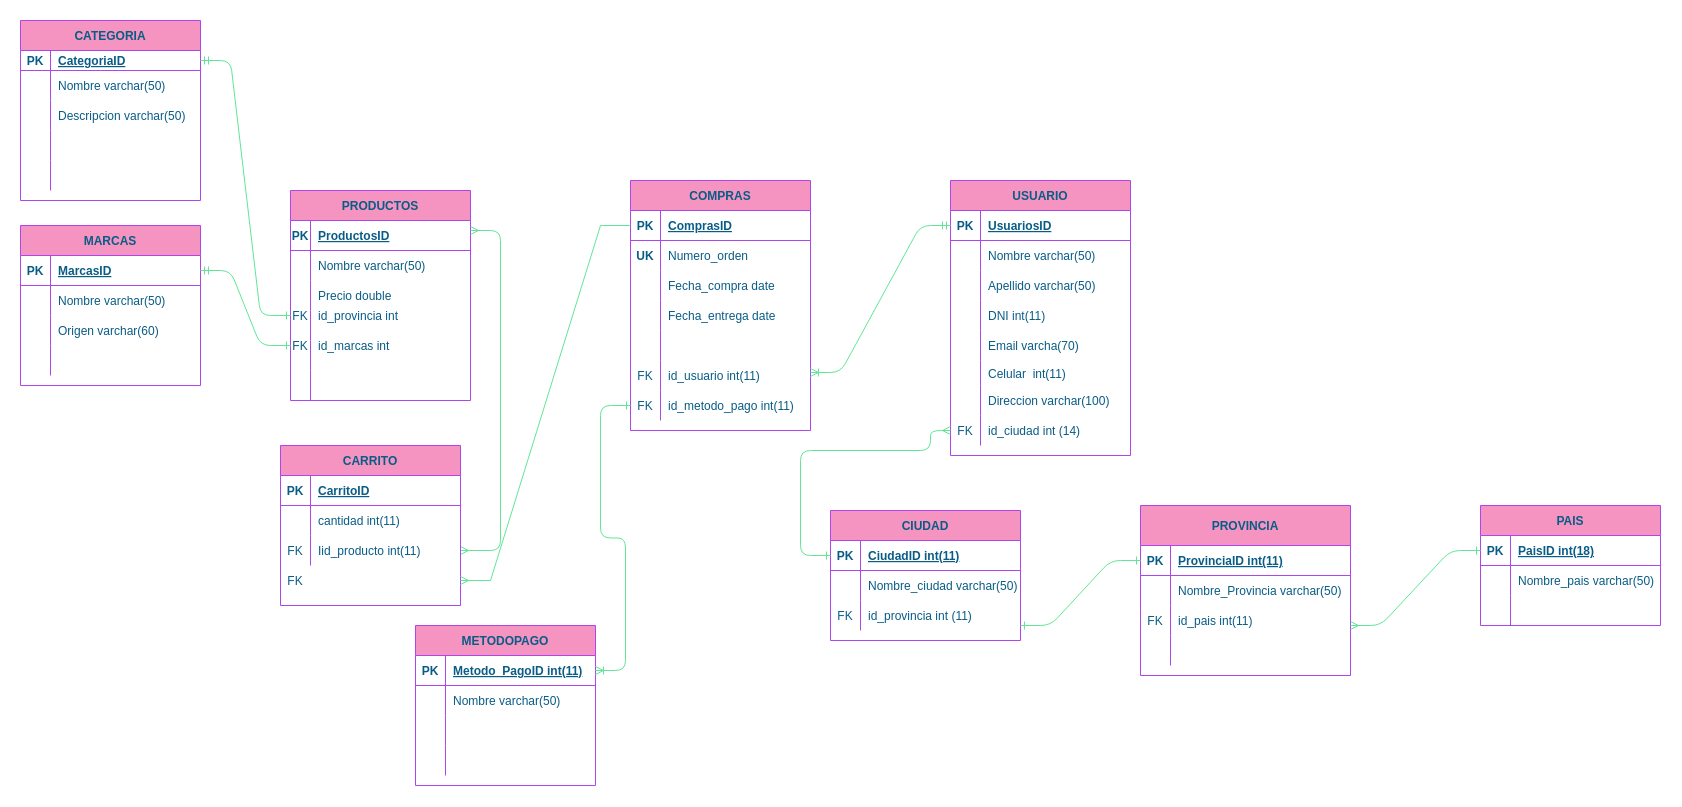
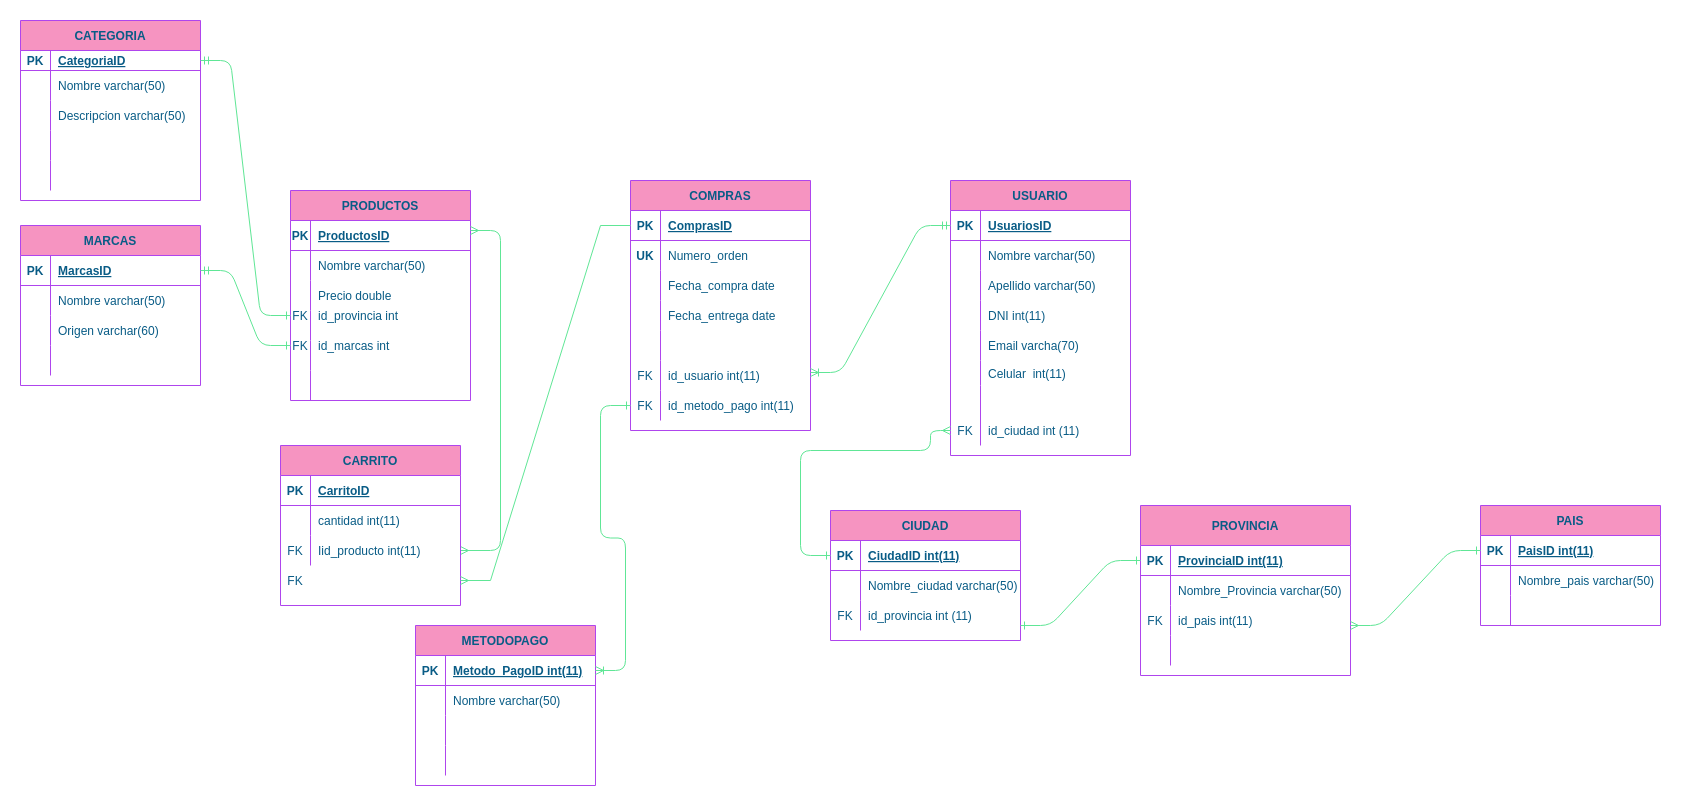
node "Direccion varchar(100)": removed
node "id_ciudad int (14)": label "id_ciudad int (14)" -> "id_ciudad int (11)"
node "PaisID int(18)": label "PaisID int(18)" -> "PaisID int(11)"
